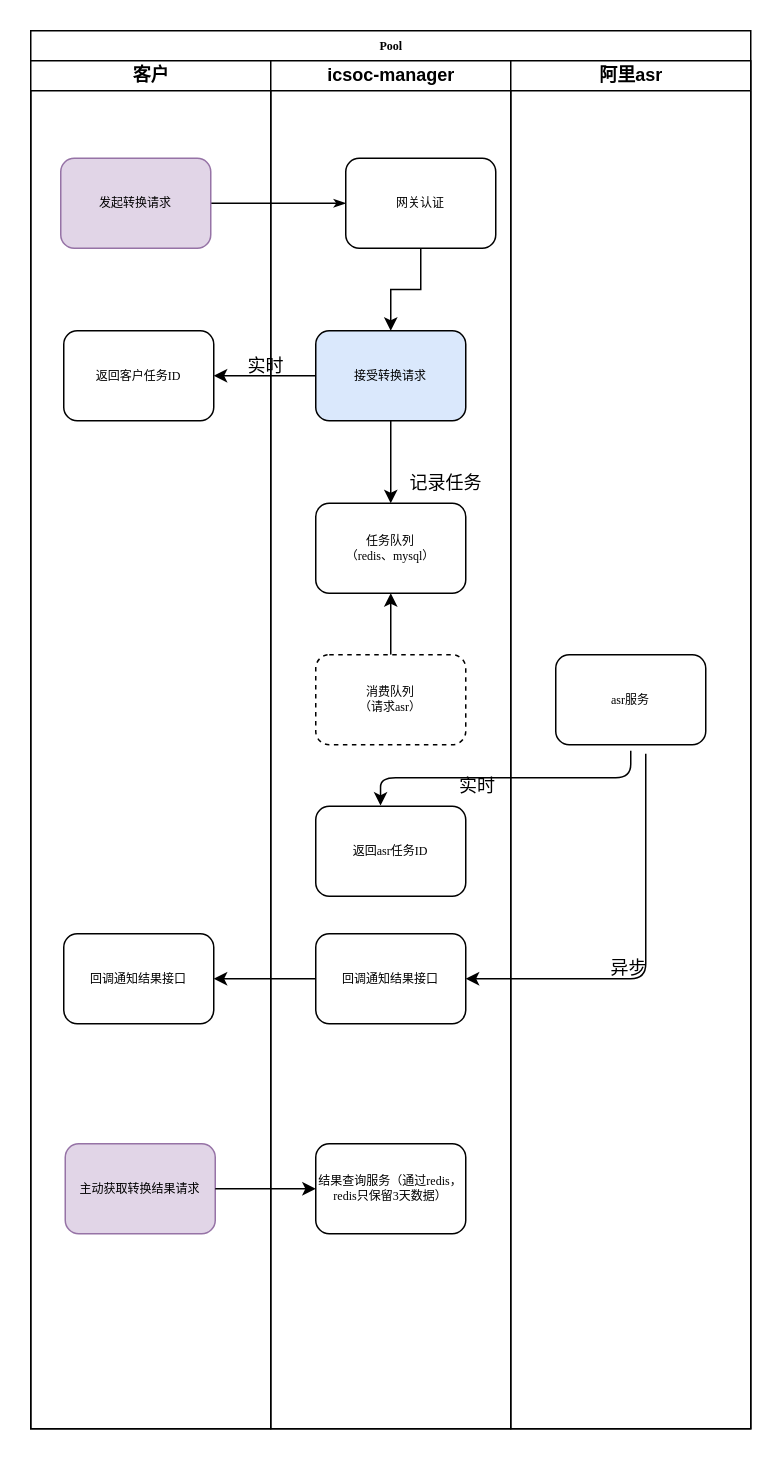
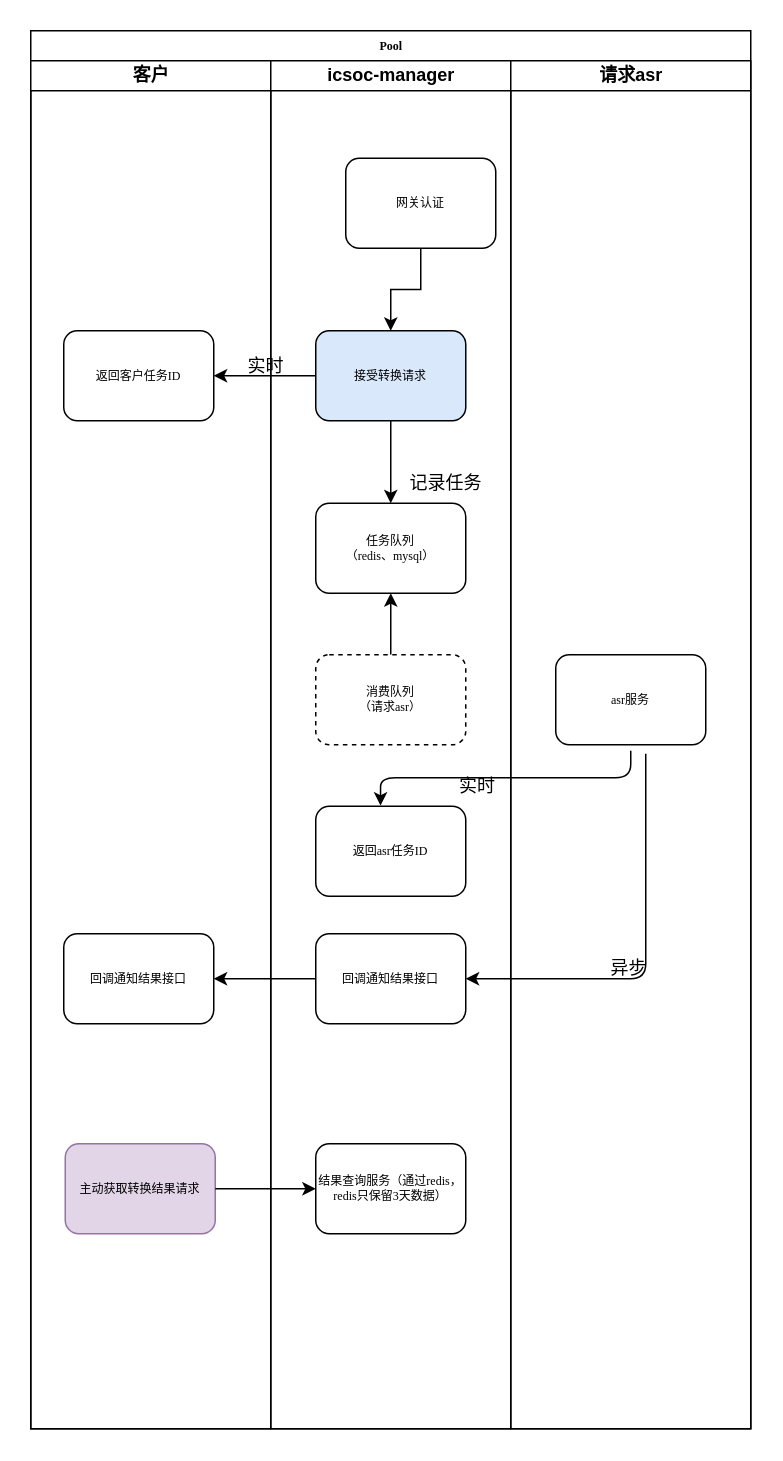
node "阿里asr": label "阿里asr" -> "请求asr"
node "发起转换请求": removed
edge "发起转换请求" -> "网关认证": removed
